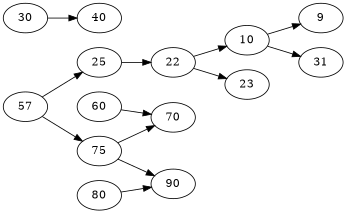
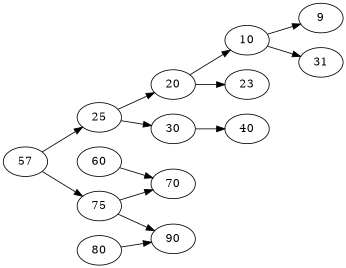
node "22": label "22" -> "20"
edge "25" -> "30": added
